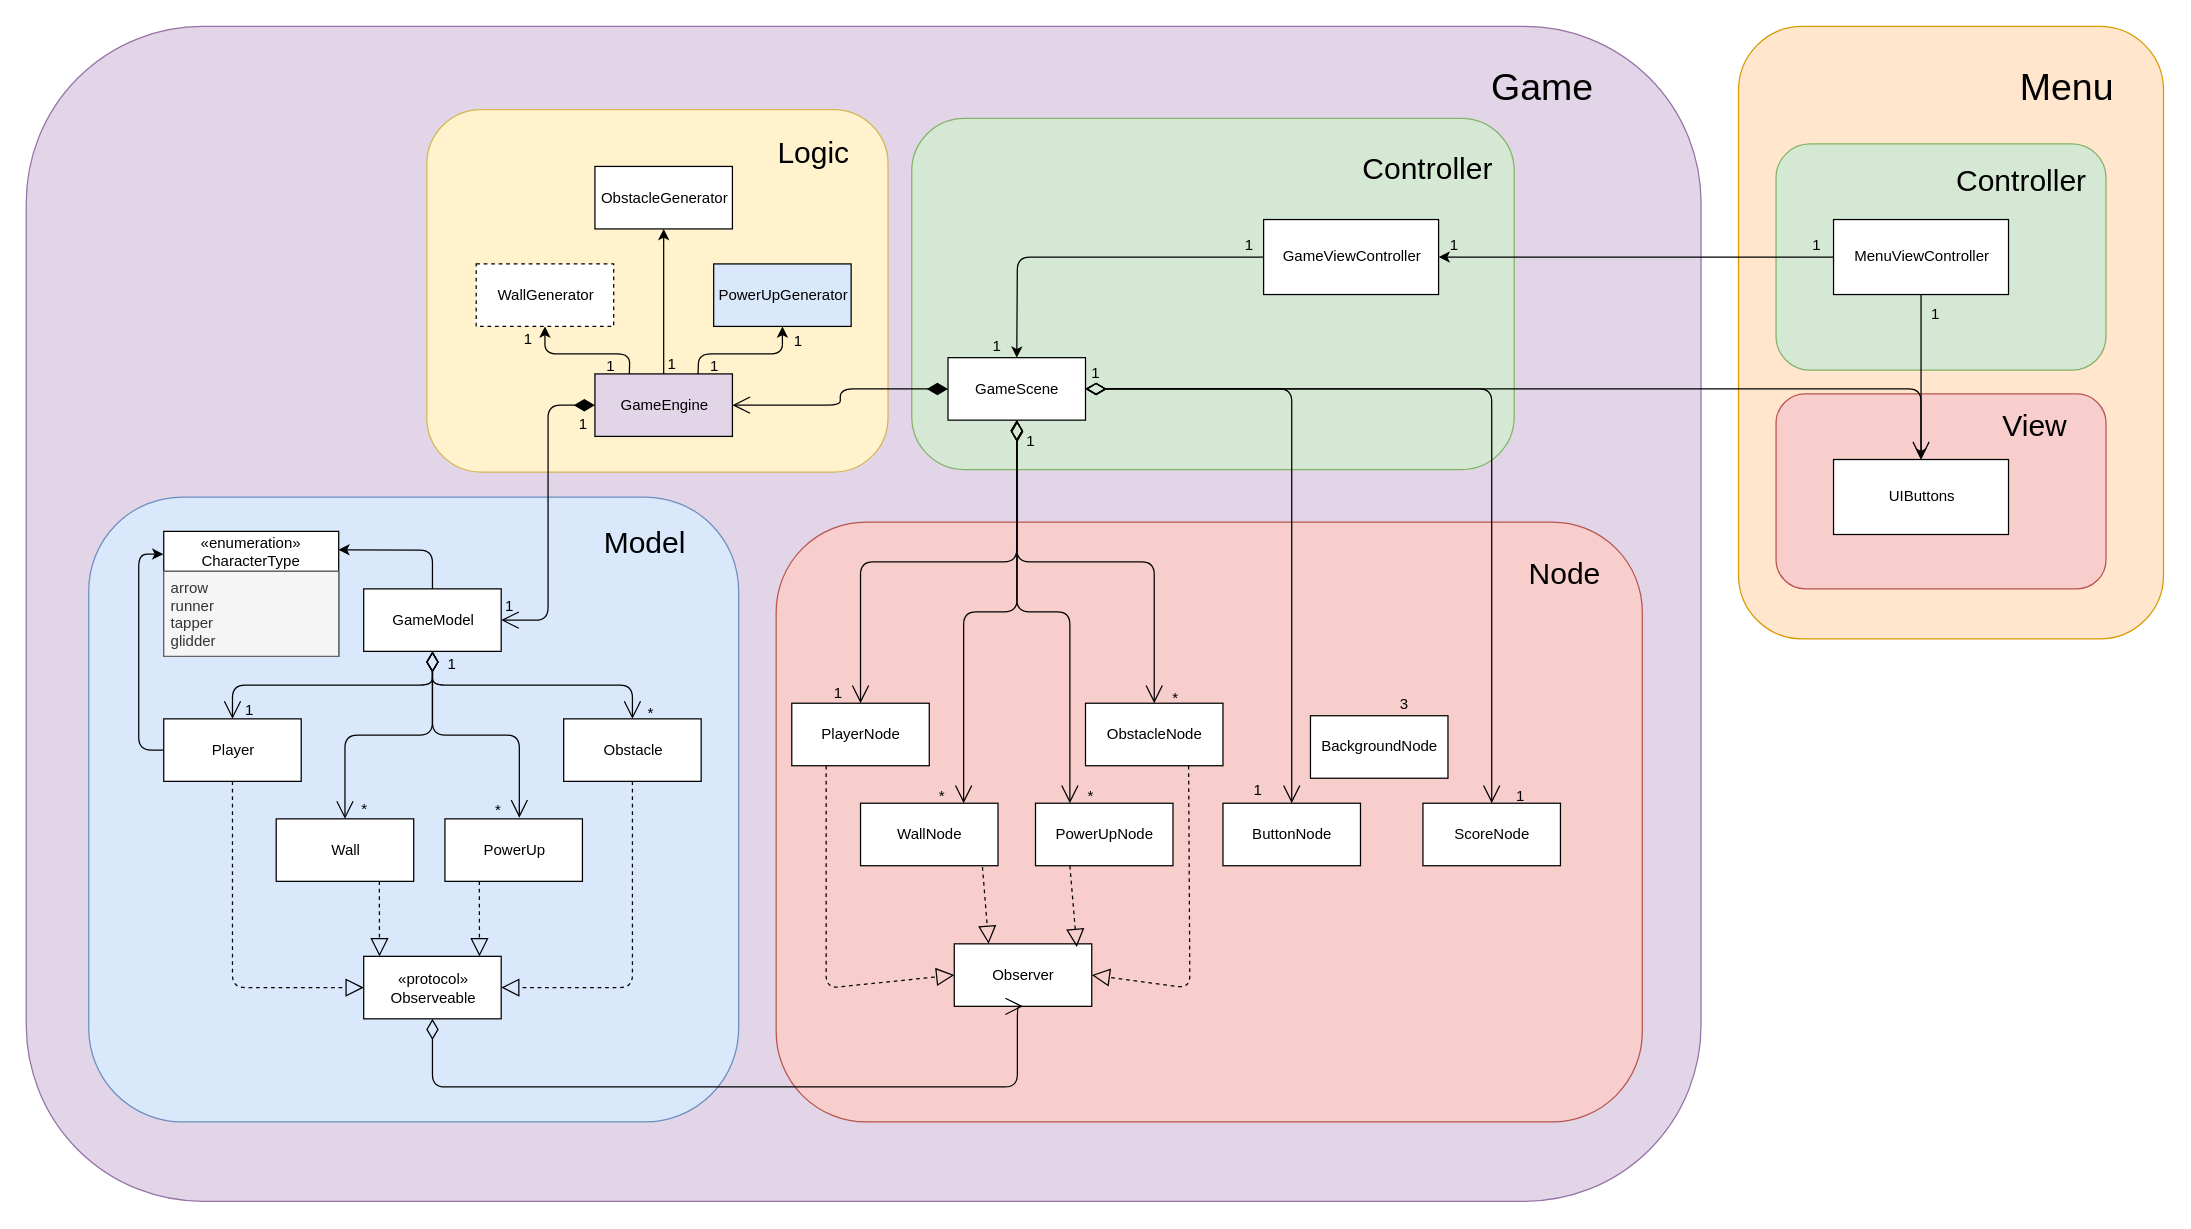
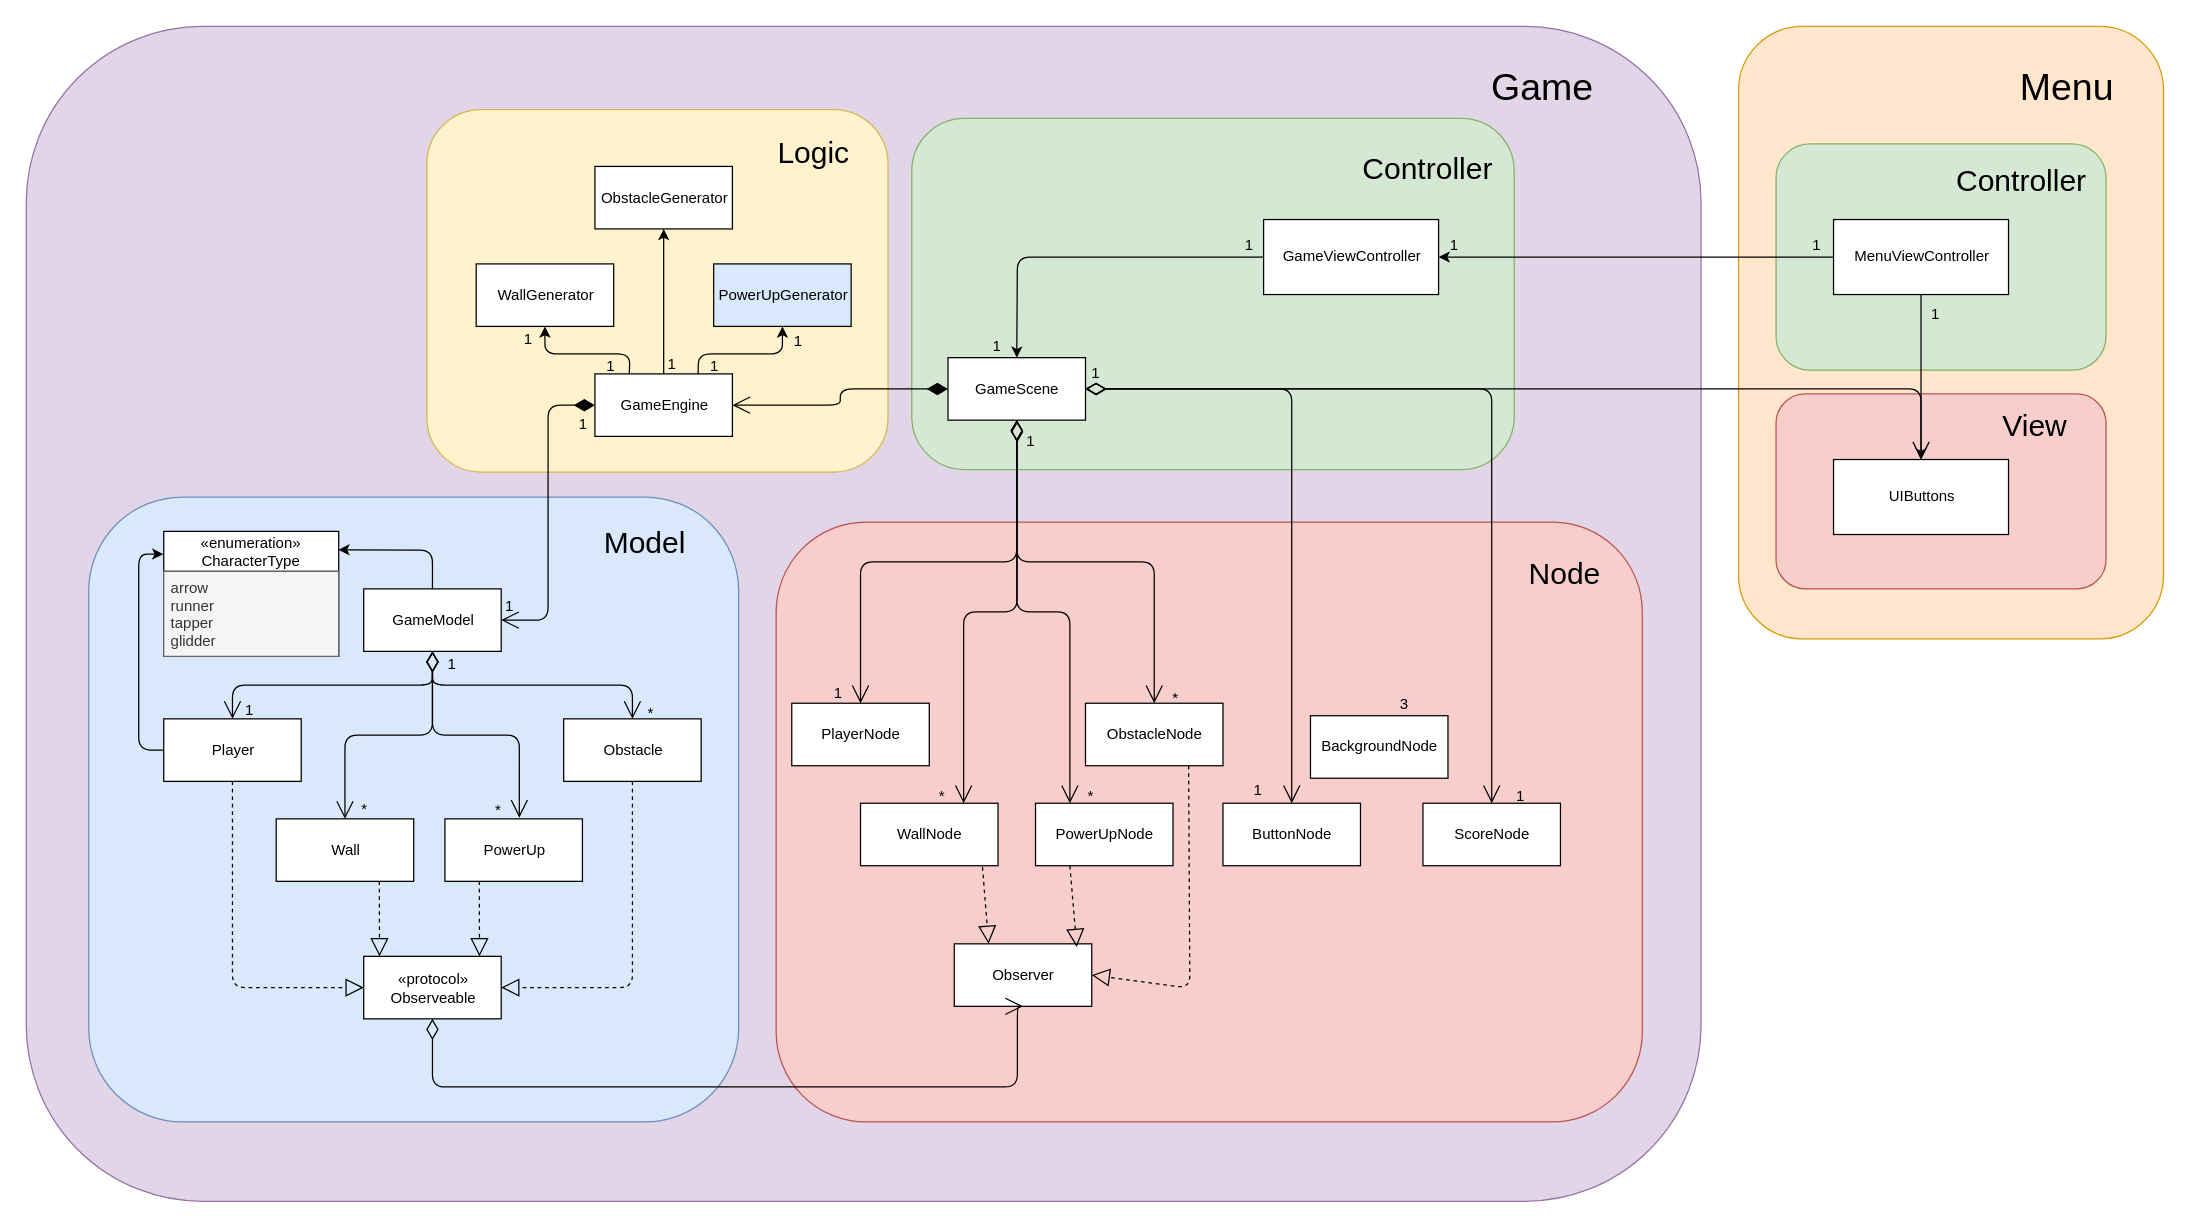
node "WallGenerator": style dashed -> solid
node "GameEngine": fillcolor #e1d5e7 -> #ffffff
edge "PlayerNode" -> "Observer": removed
